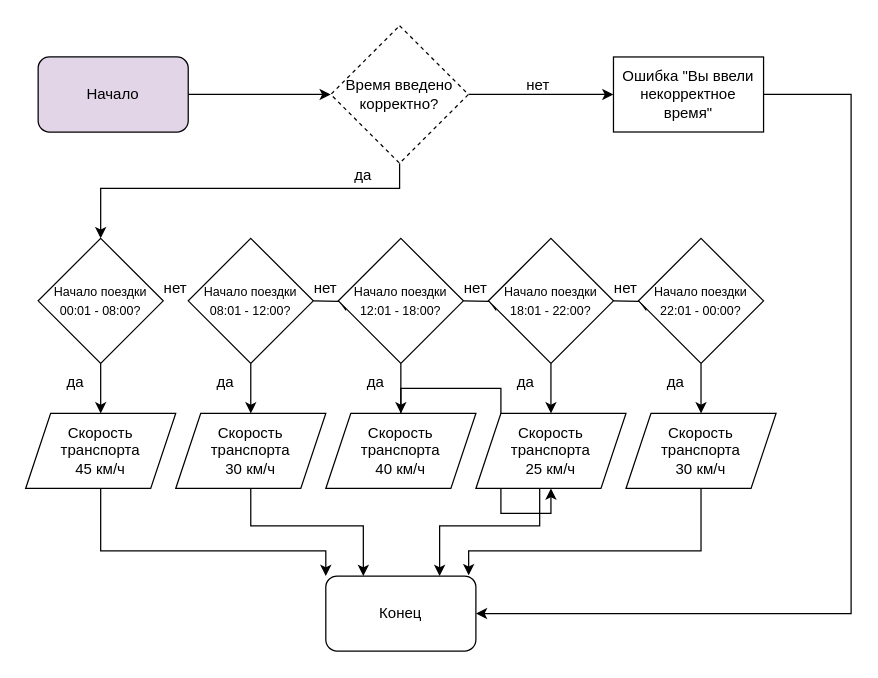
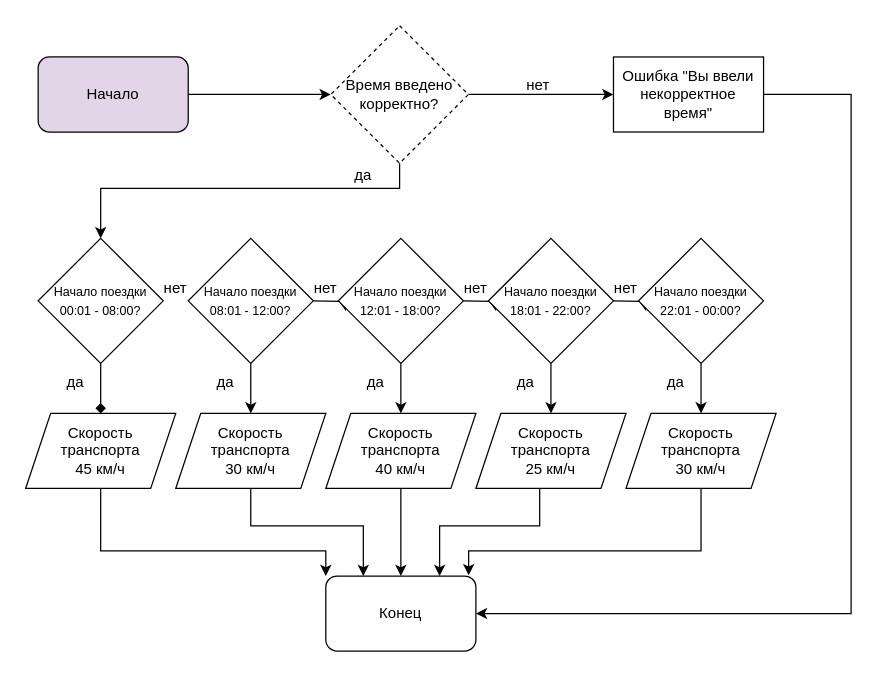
edge "Скорость транспорта 40 км/ч" -> "Скорость транспорта 25 км/ч": now "Скорость транспорта 40 км/ч" -> "Конец"
edge "Начало поездки 00:01 - 08:00?" -> "Скорость транспорта 45 км/ч": arrowhead classic -> diamond
